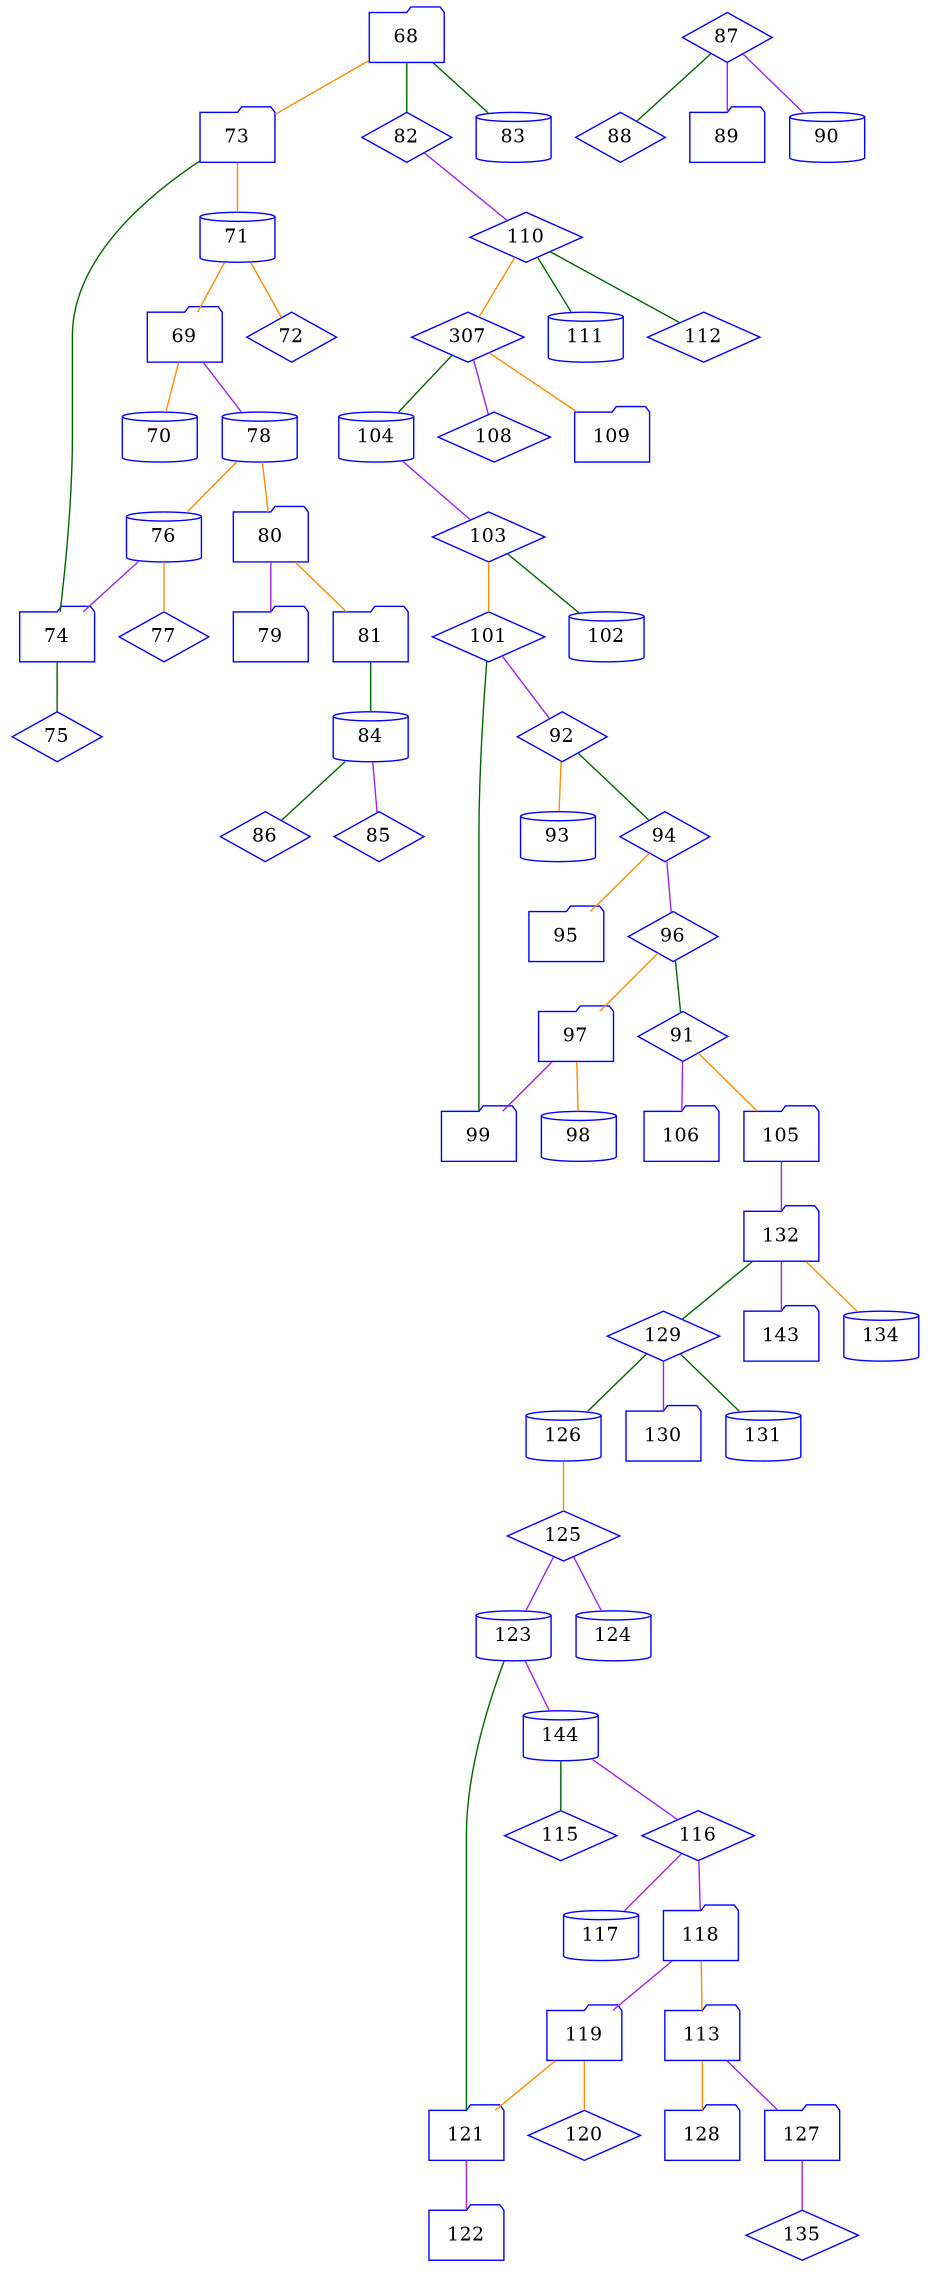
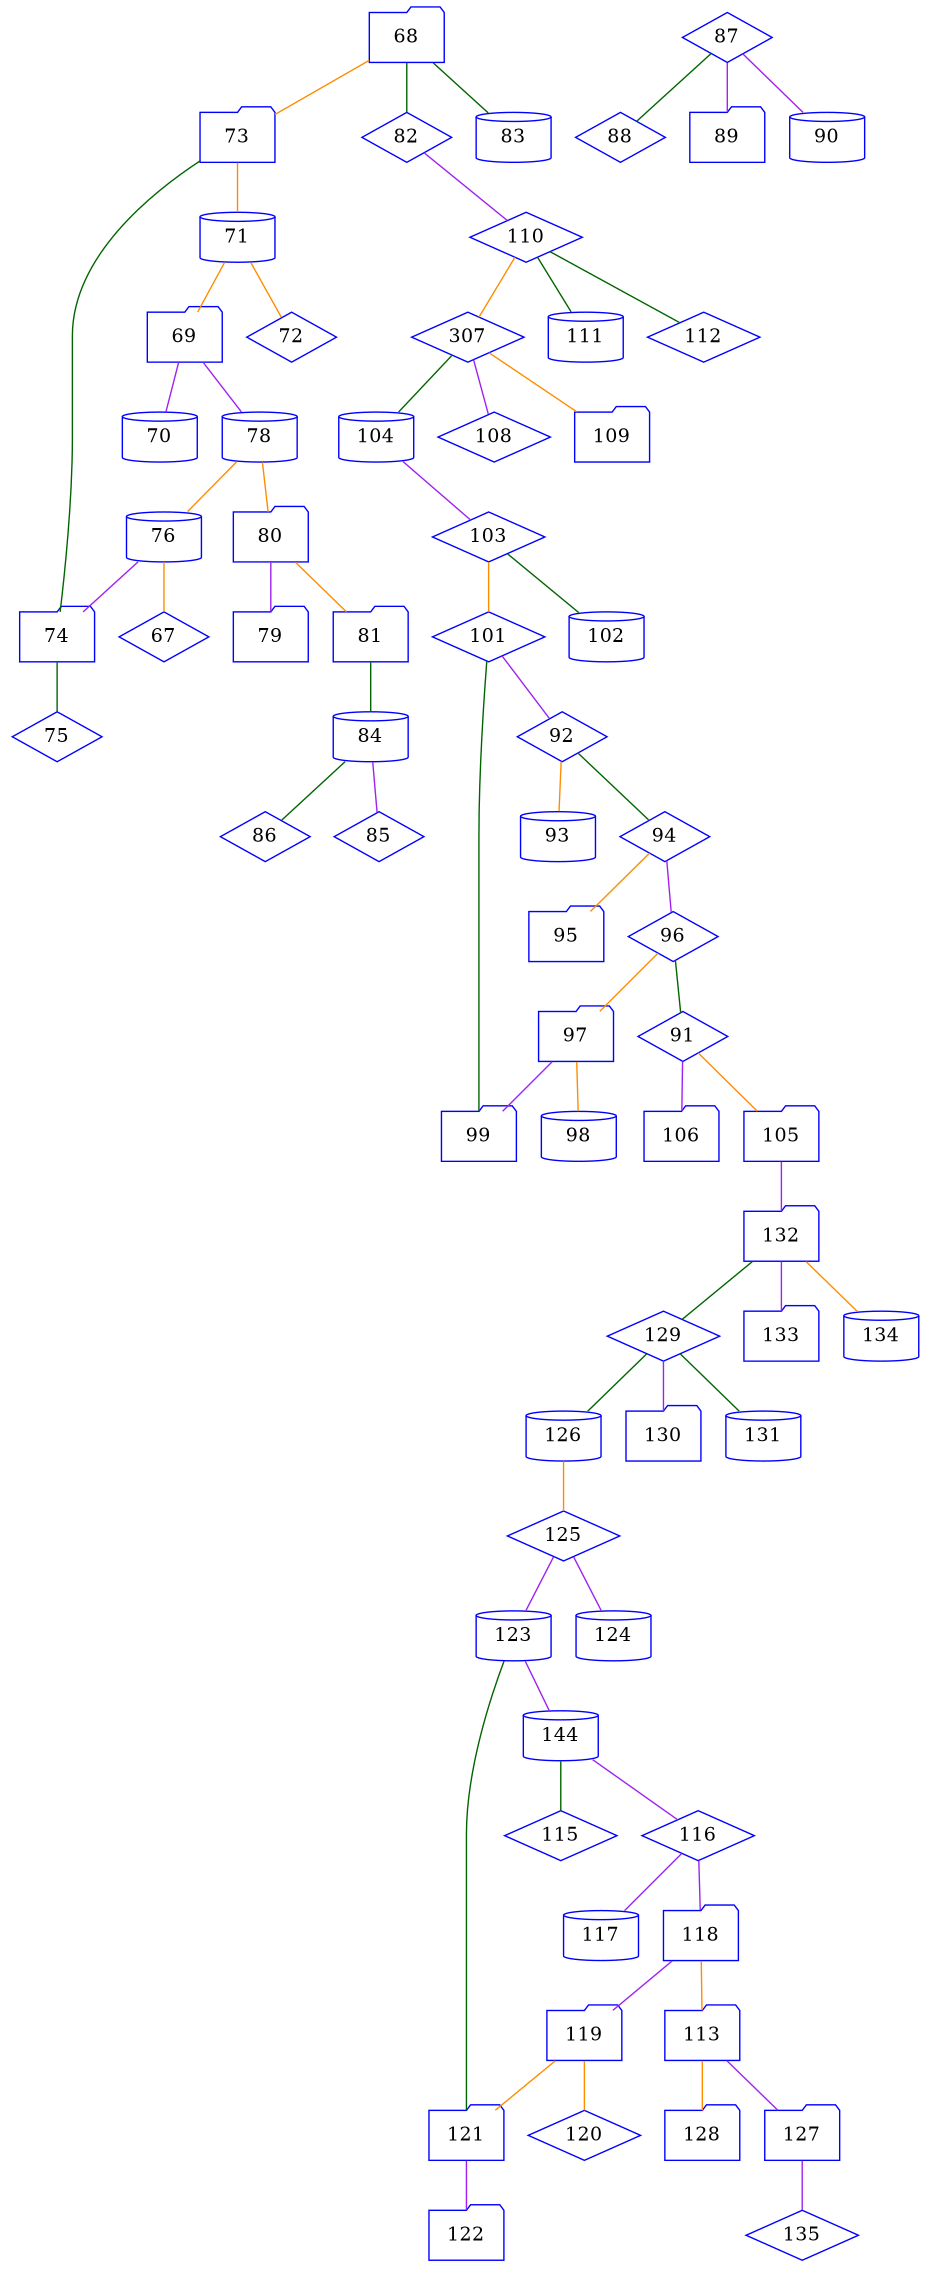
edge "69" -- "70": color darkorange -> purple
node "77": label "77" -> "67"
node "143": label "143" -> "133"
